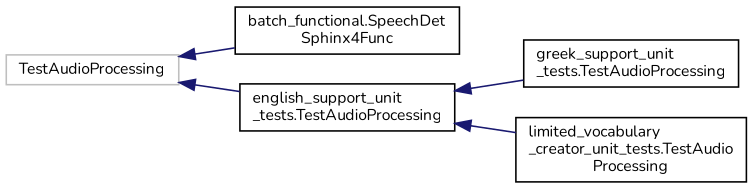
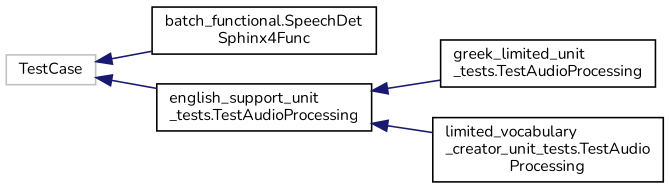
node "greek_support_unit _tests.TestAudioProcessing": label "greek_support_unit _tests.TestAudioProcessing" -> "greek_limited_unit _tests.TestAudioProcessing"
node "TestAudioProcessing": label "TestAudioProcessing" -> "TestCase"
